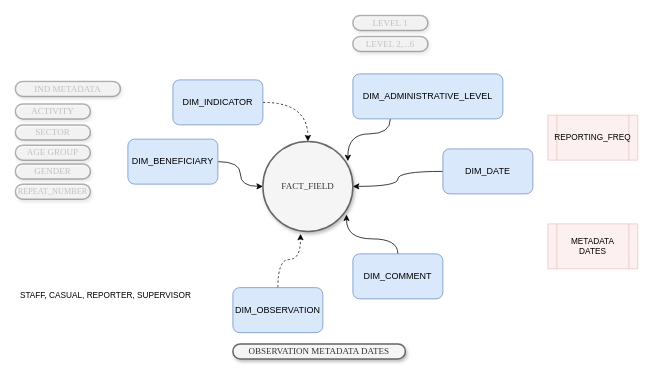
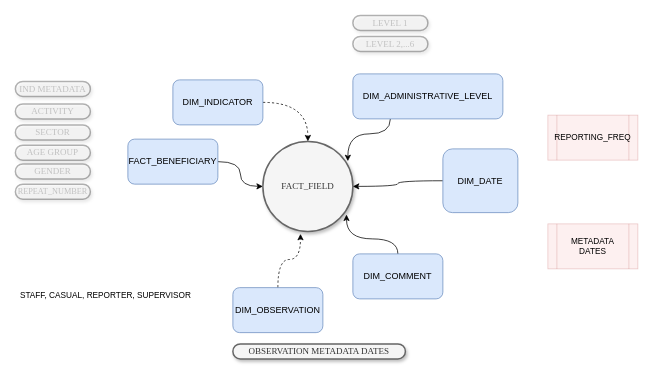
node "IND METADATA": size 105x15 -> 75x15
node "DIM_BENEFICIARY": label "DIM_BENEFICIARY" -> "FACT_BENEFICIARY"
node "DIM_DATE": size 90x45 -> 75x64
